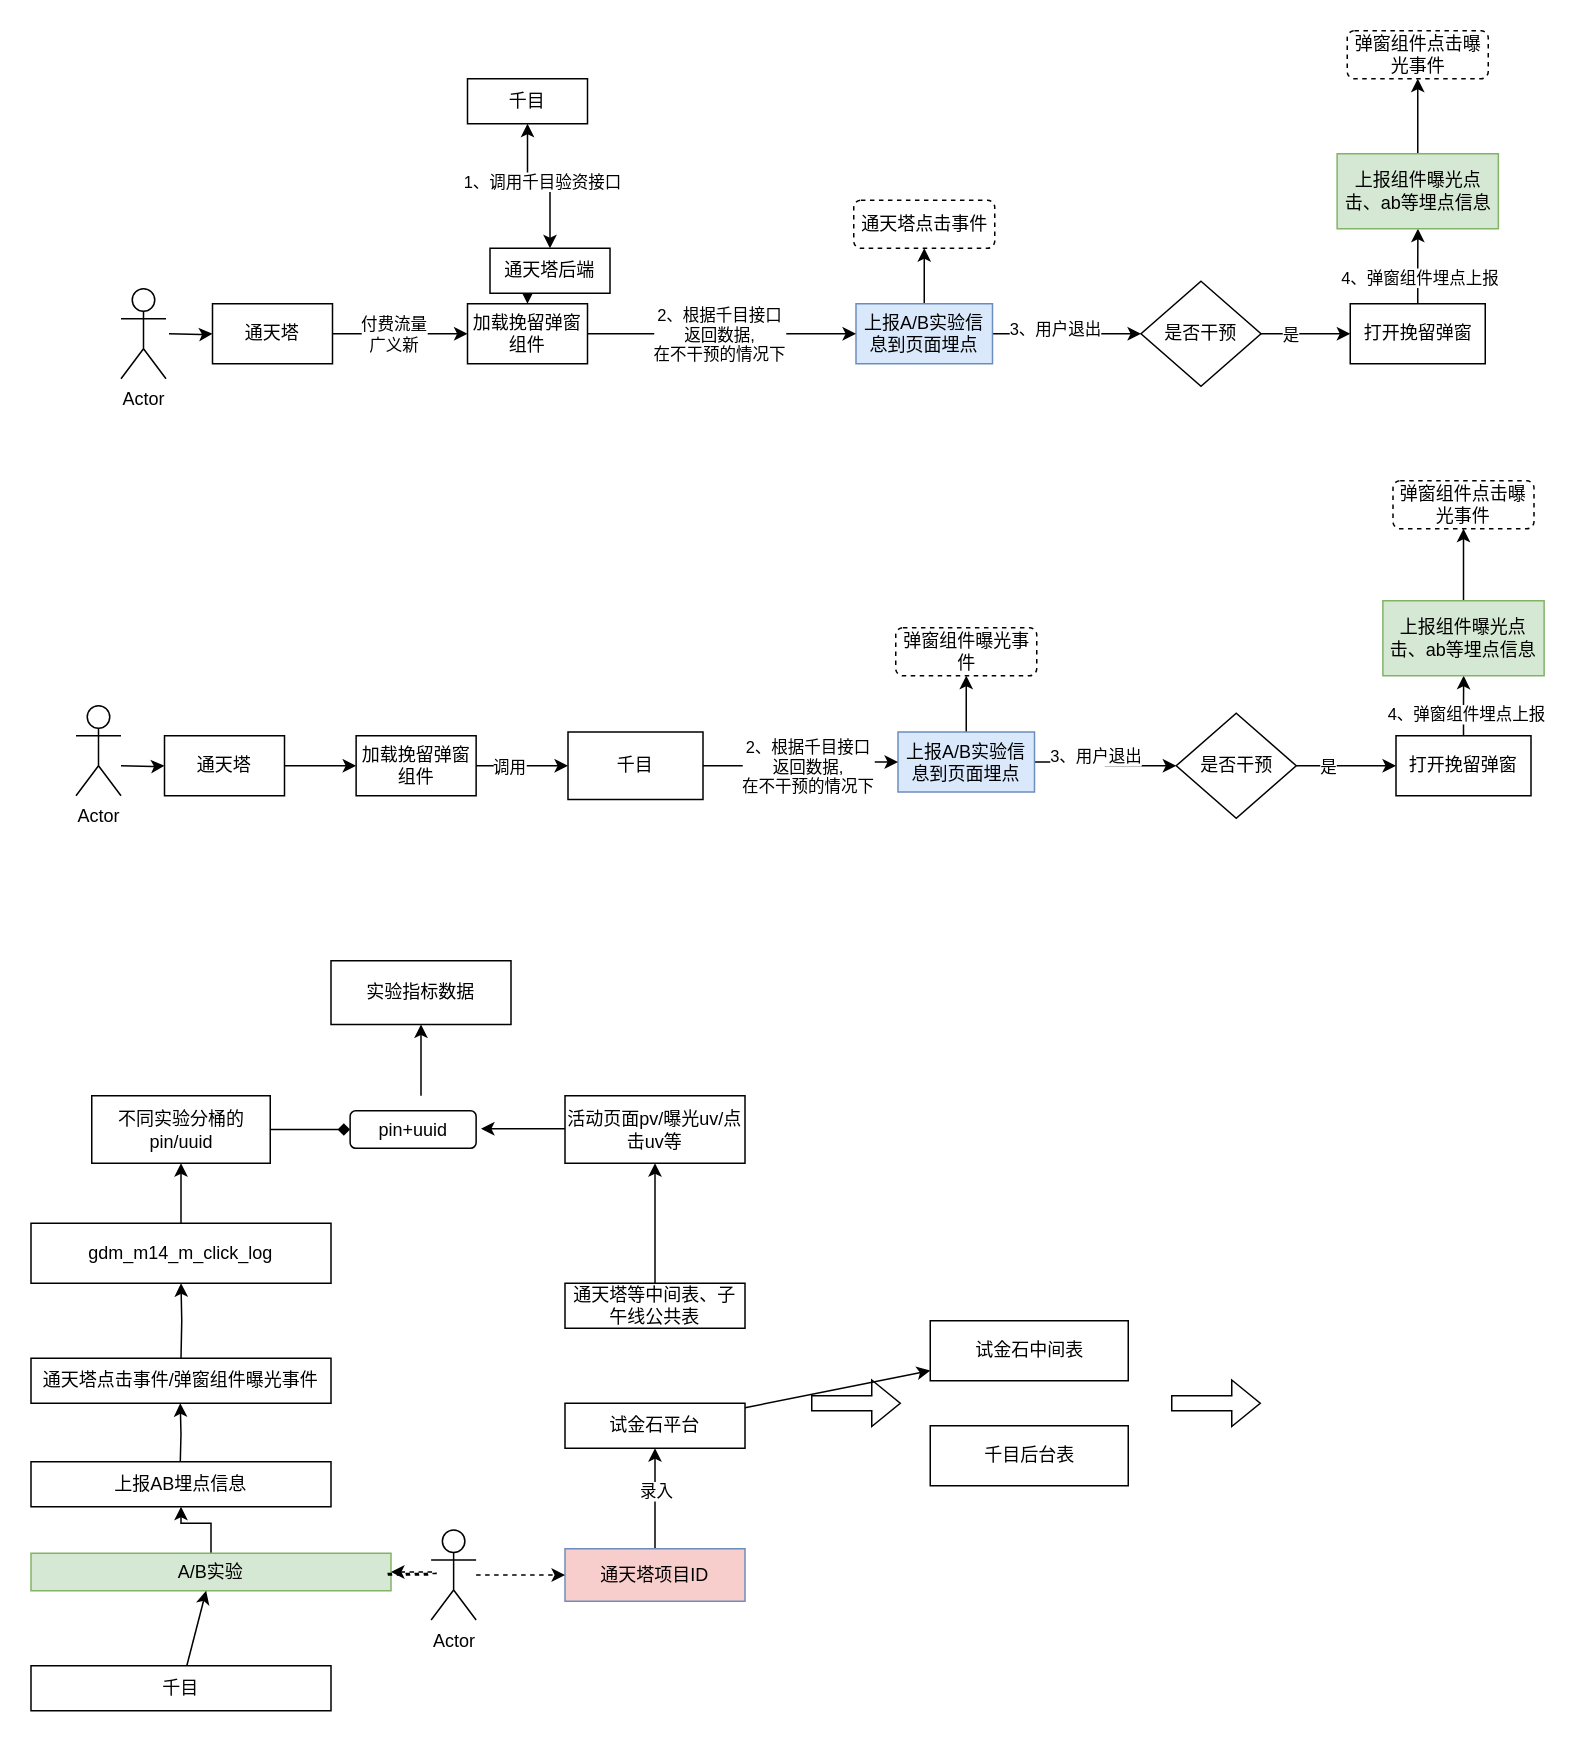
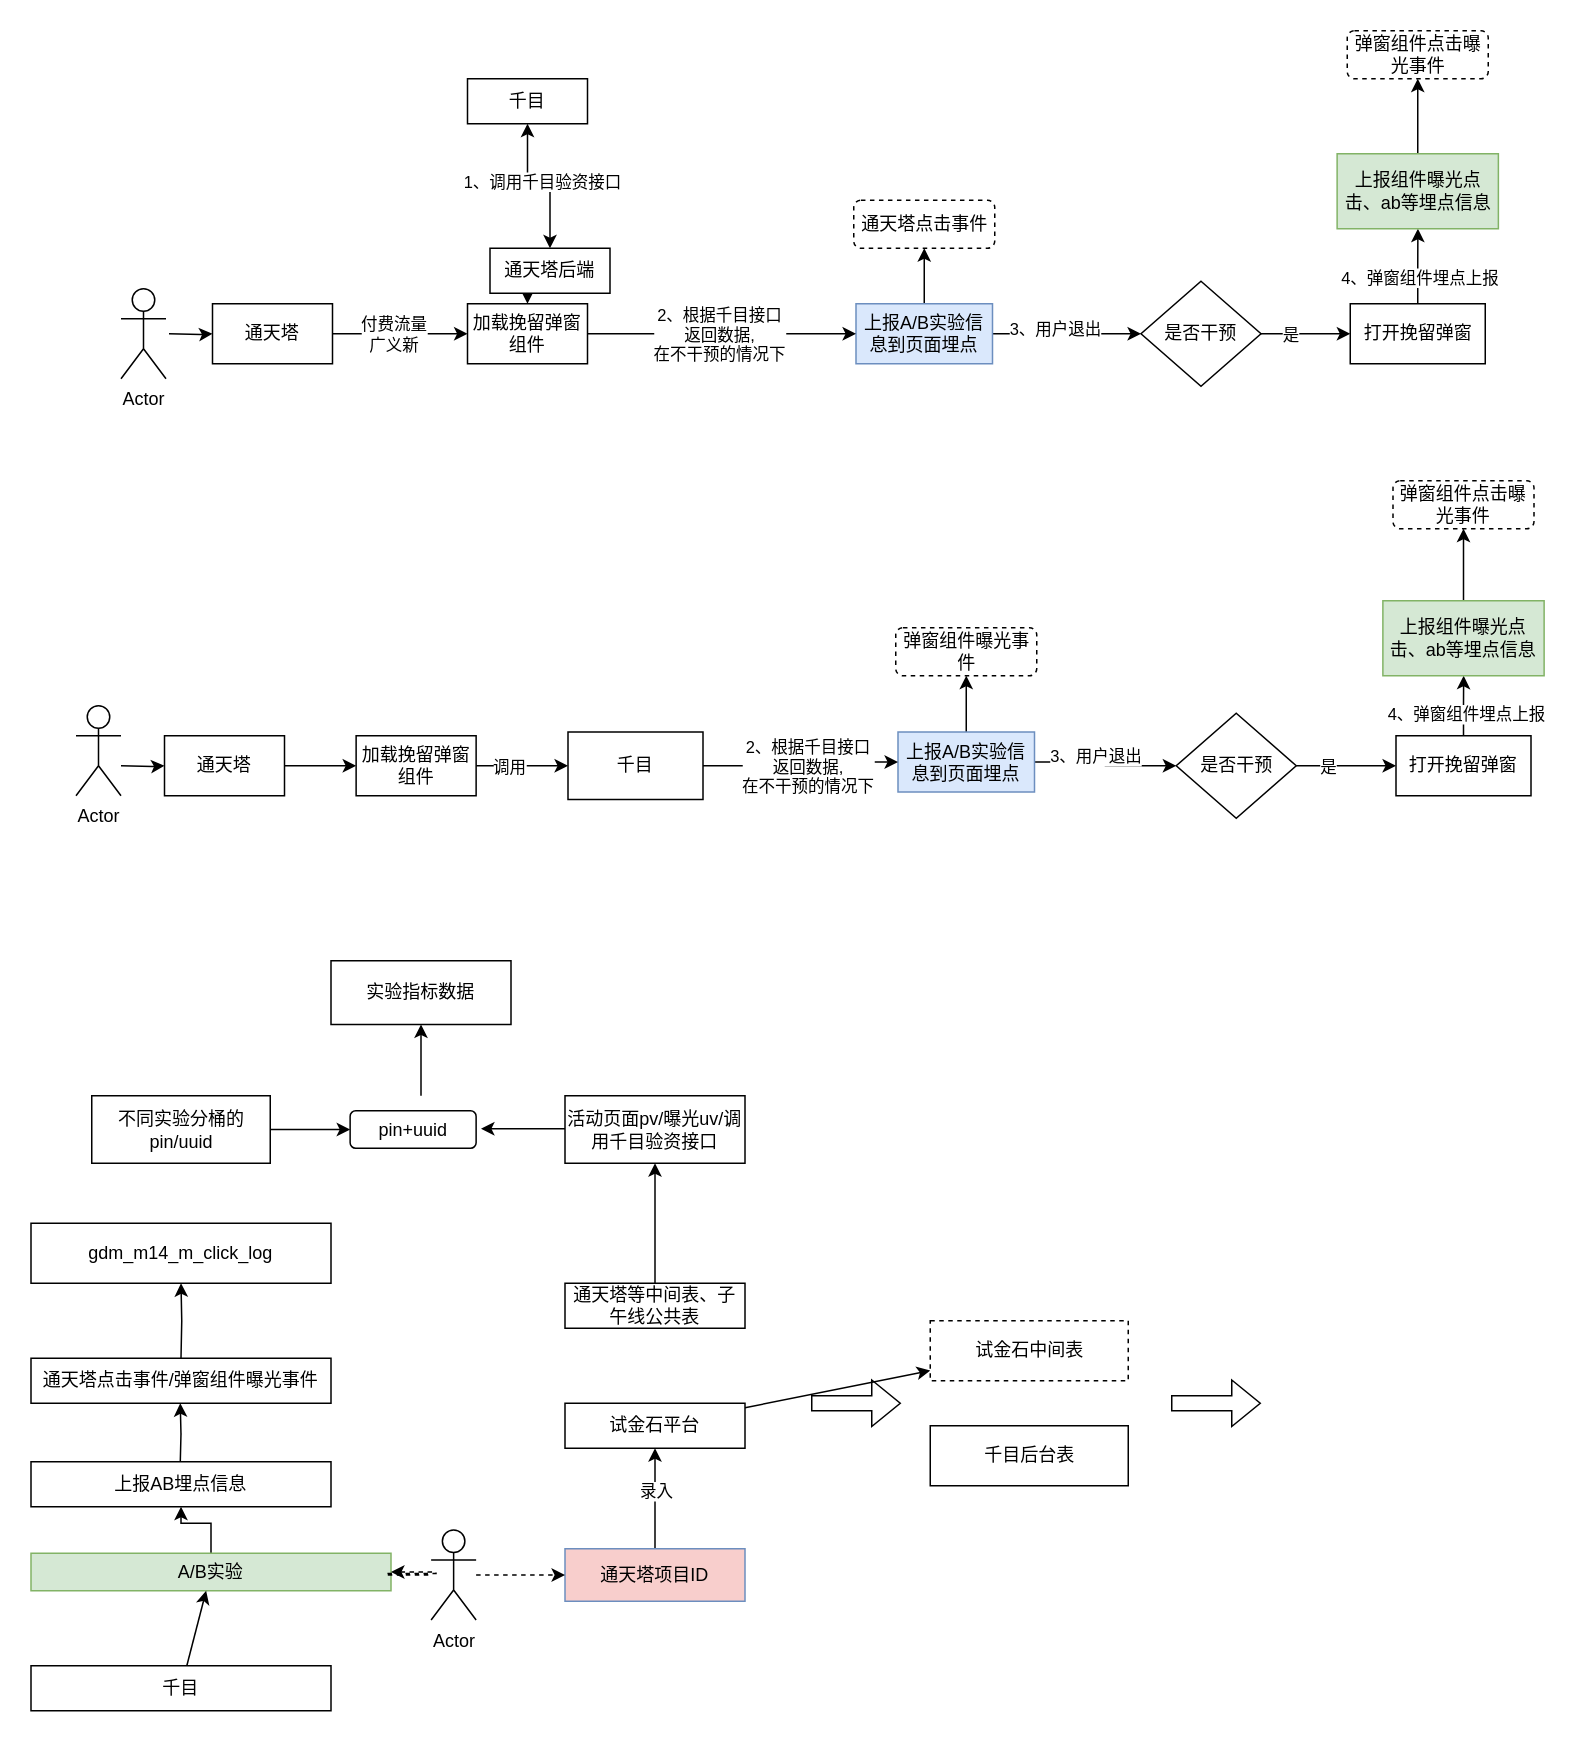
edge "不同实验分桶的pin/uuid" -> "pin+uuid": arrowhead diamond -> classic
node "活动页面pv/曝光uv/点击uv等": label "活动页面pv/曝光uv/点击uv等" -> "活动页面pv/曝光uv/调用千目验资接口"
edge "gdm_m14_m_click_log" -> "不同实验分桶的pin/uuid": removed
node "试金石中间表": style solid -> dashed
